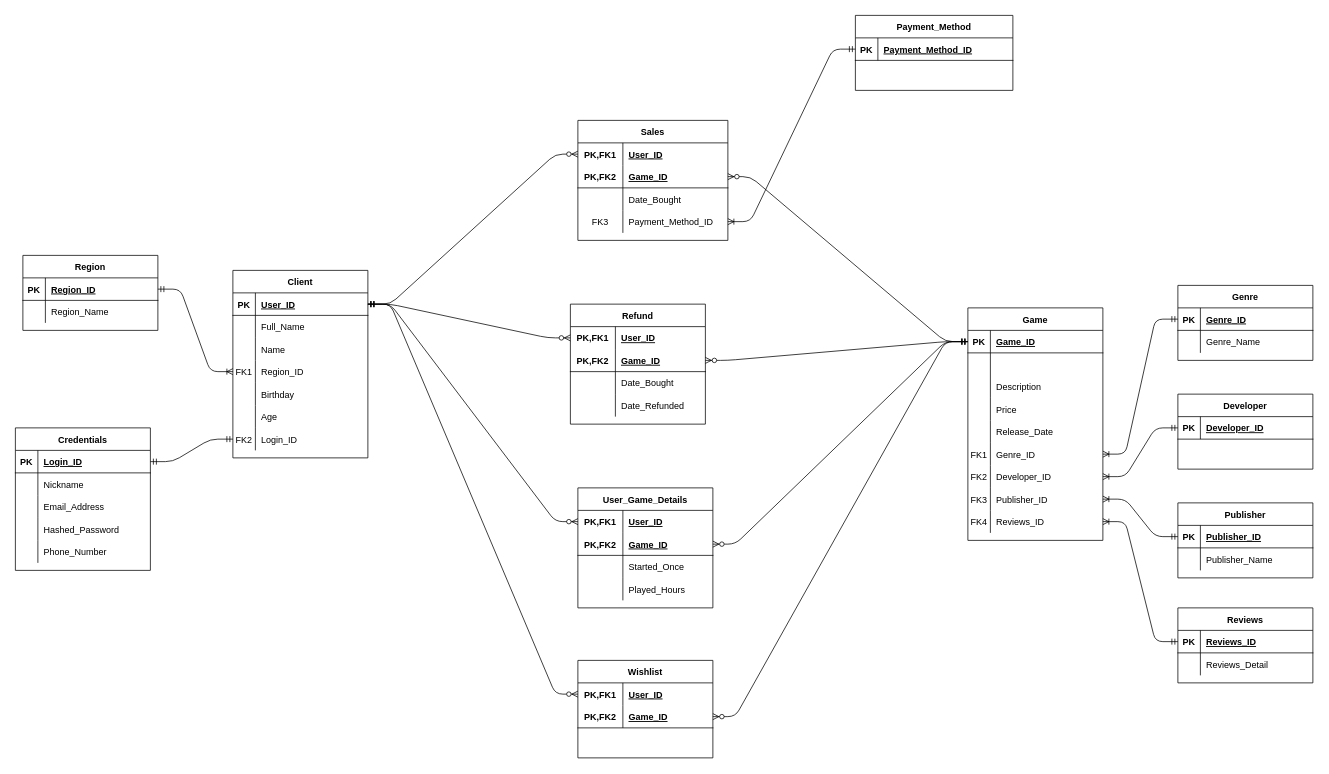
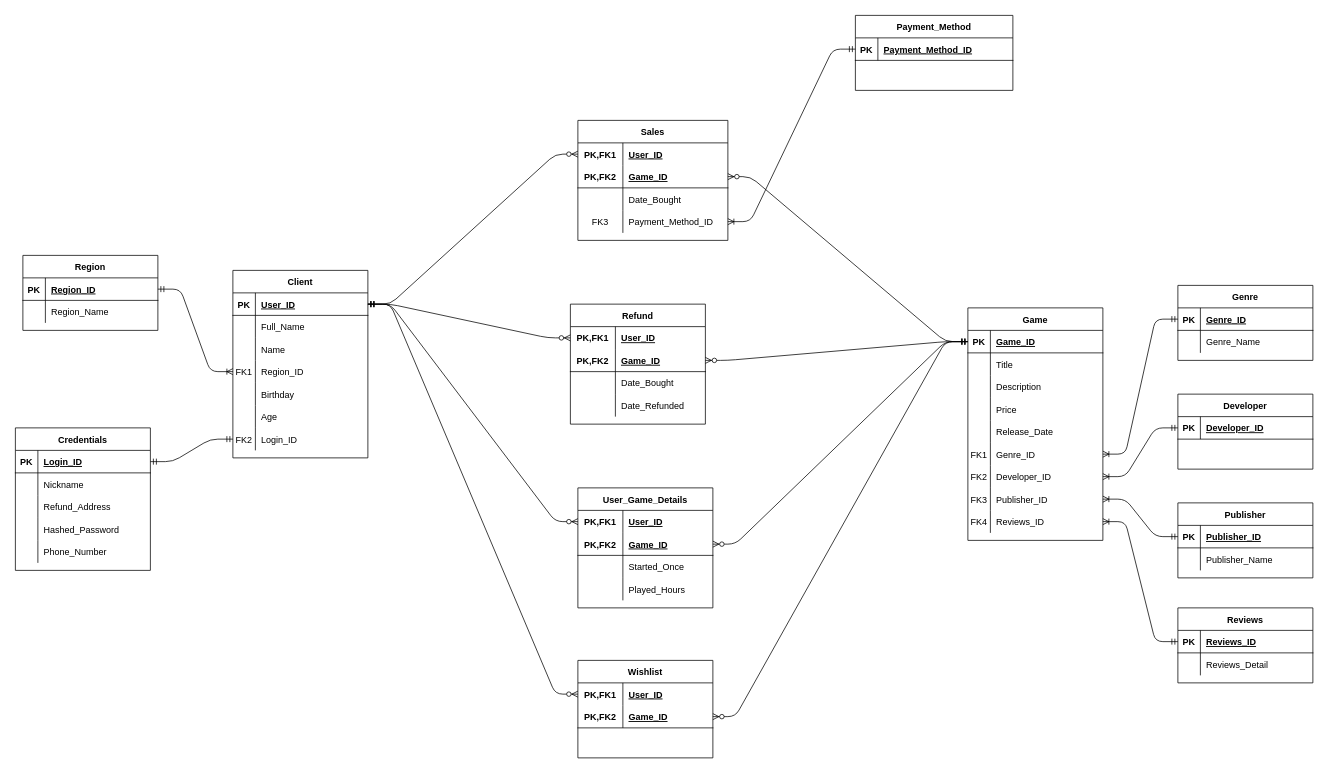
node "Title": added
node "Email_Address": label "Email_Address" -> "Refund_Address"
